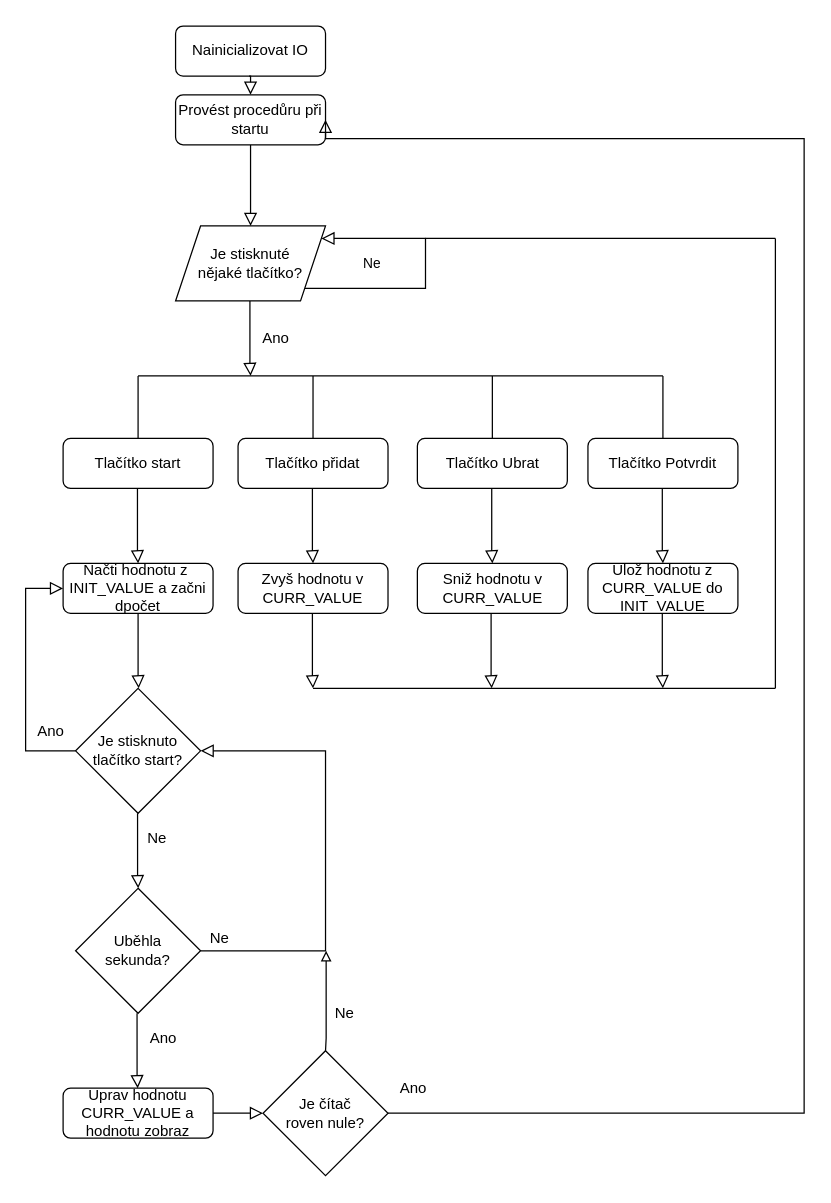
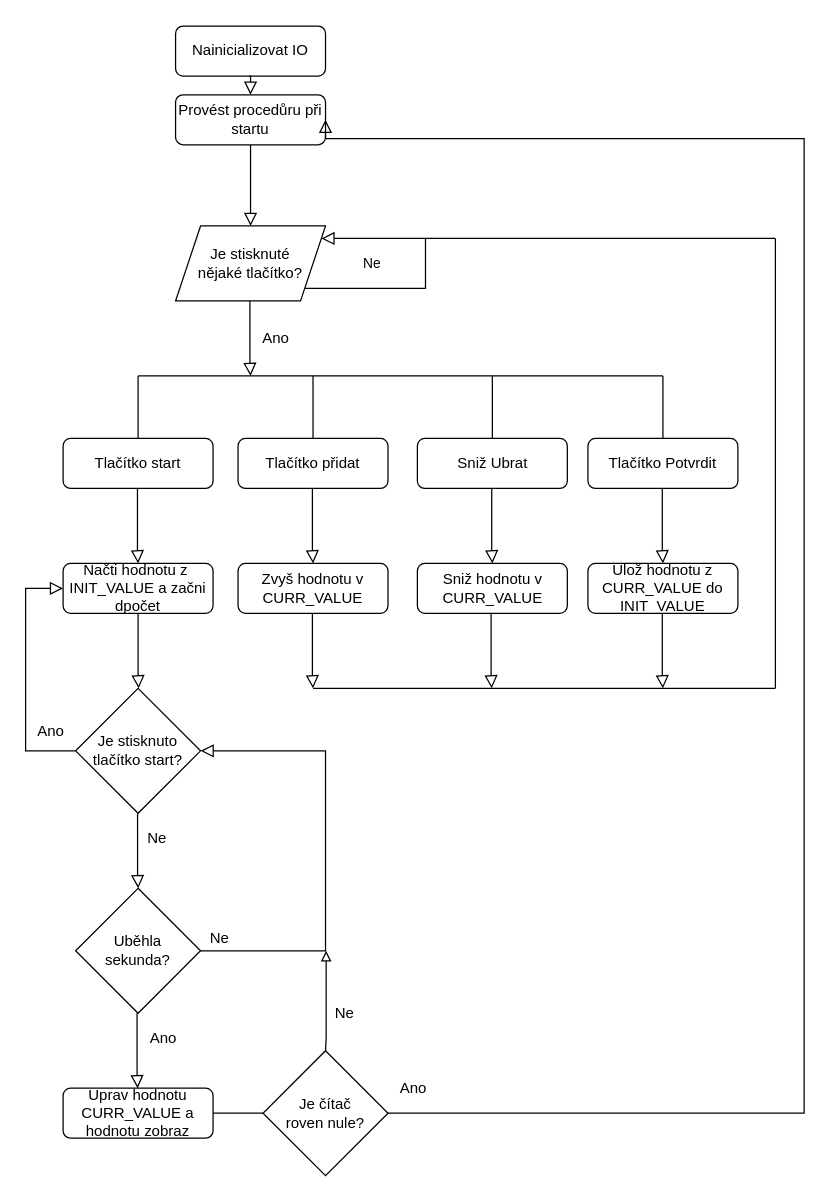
node "Tlačítko Ubrat": label "Tlačítko Ubrat" -> "Sniž Ubrat"
edge "Uprav hodnotu CURR_VALUE a hodnotu zobraz" -> "Je čítač roven nule?": arrowhead block -> none
